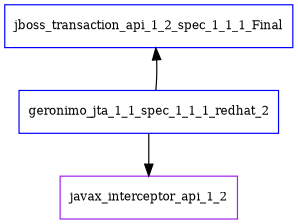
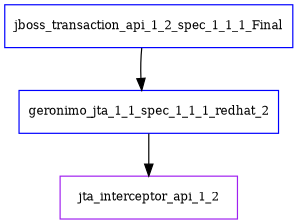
edge "geronimo_jta_1_1_spec_1_1_1_redhat_2" -> "jboss_transaction_api_1_2_spec_1_1_1_Final": reversed
node "javax_interceptor_api_1_2": label "javax_interceptor_api_1_2" -> "jta_interceptor_api_1_2"
